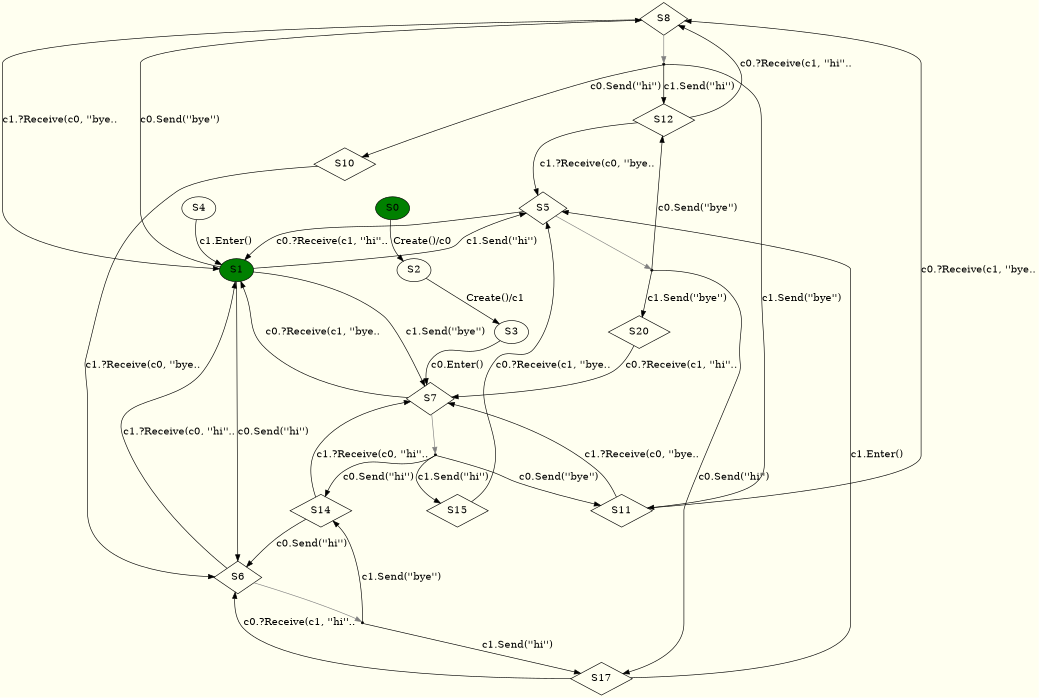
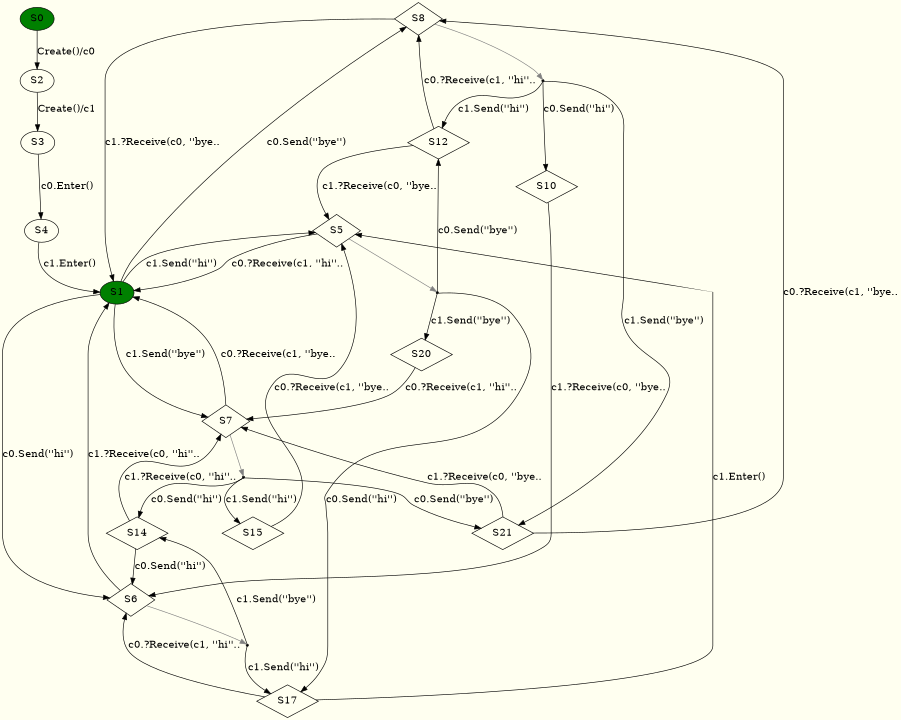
edge "S3" -> "S7": now "S3" -> "S4"
node "S11": label "S11" -> "S21"
